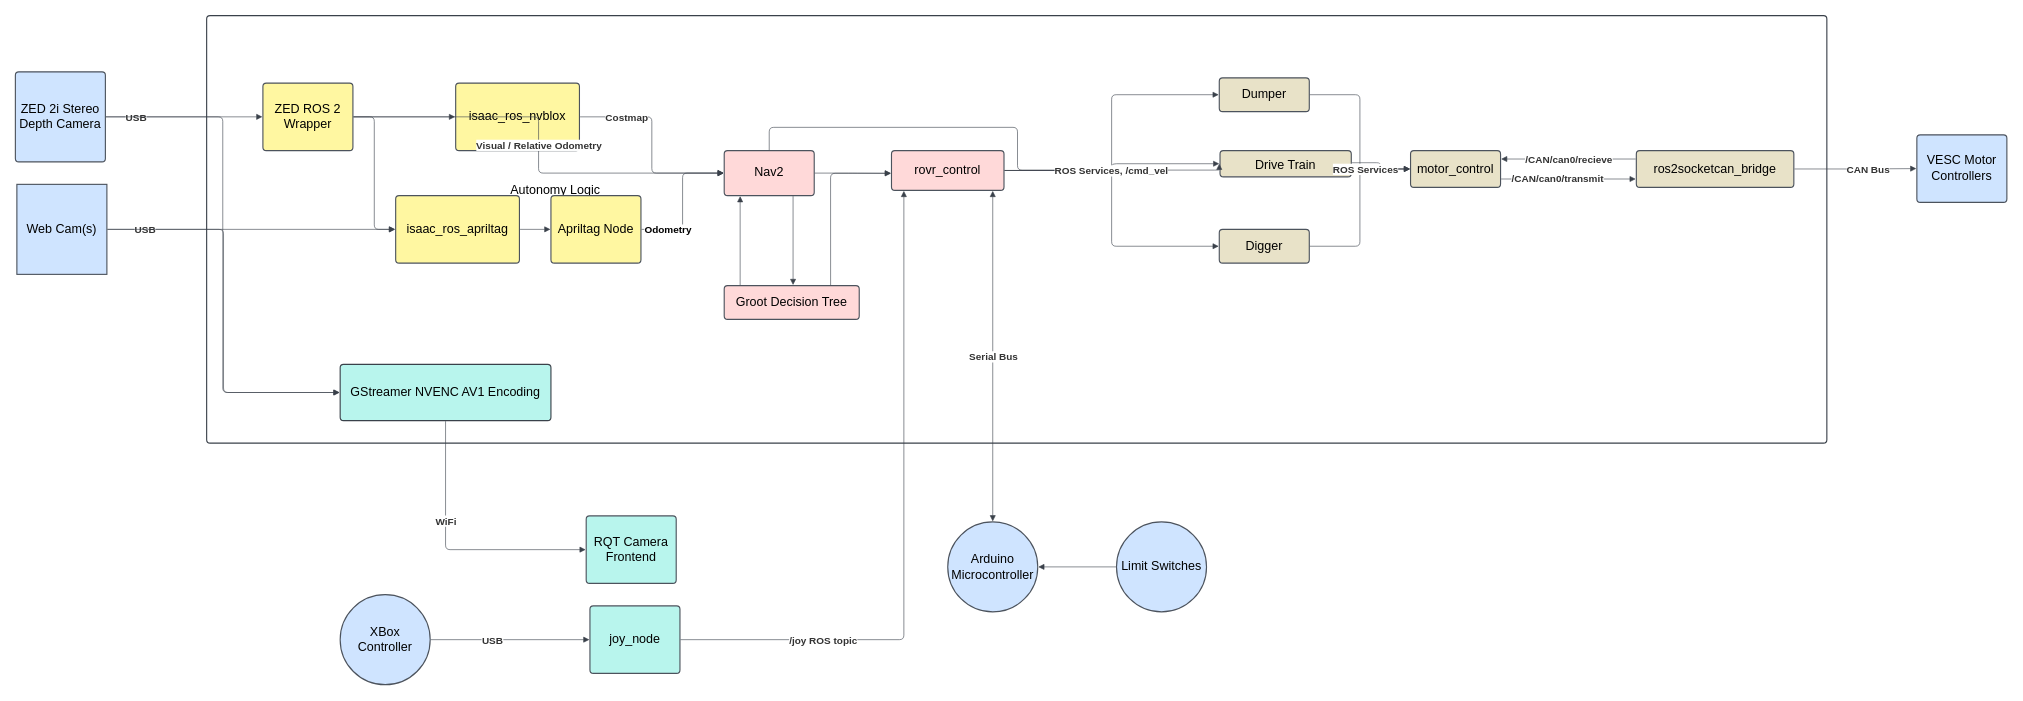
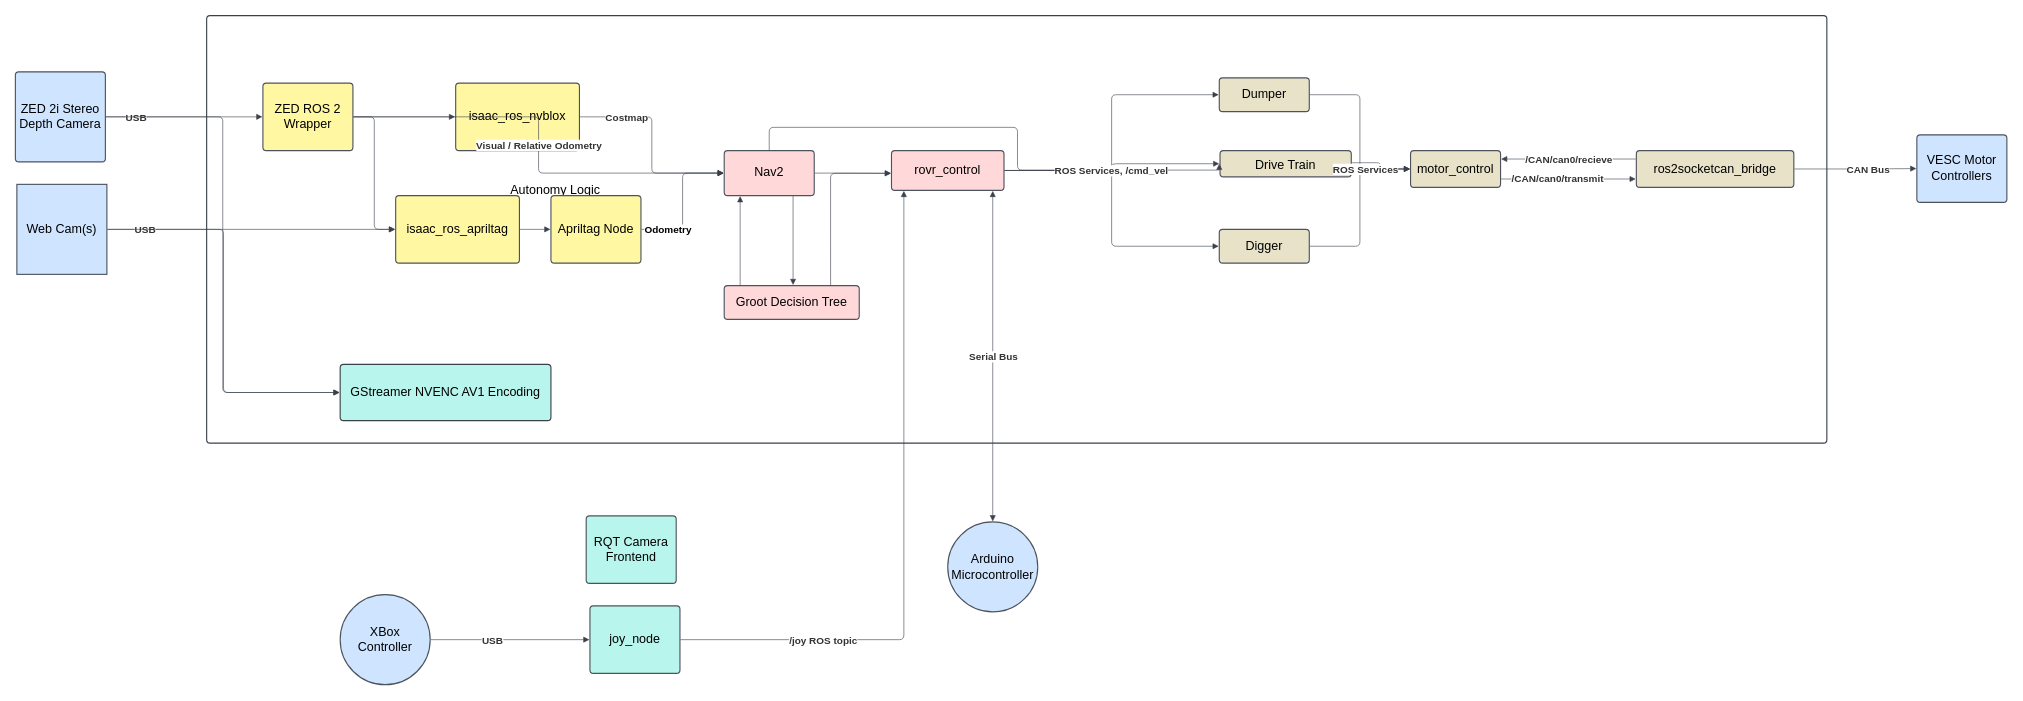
edge "GStreamer NVENC AV1 Encoding" -> "RQT Camera Frontend": removed, label "WiFi"
edge "Limit Switches" -> "Arduino Microcontroller": removed
node "Limit Switches": removed
